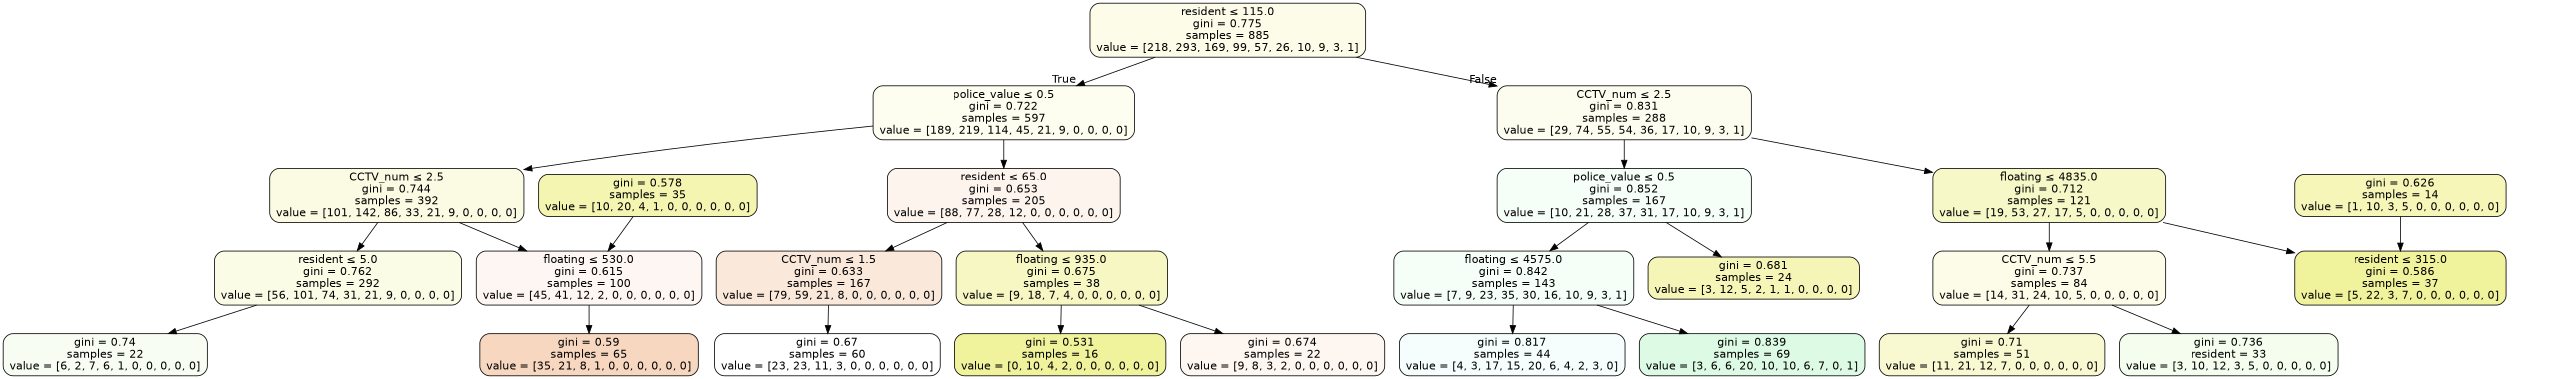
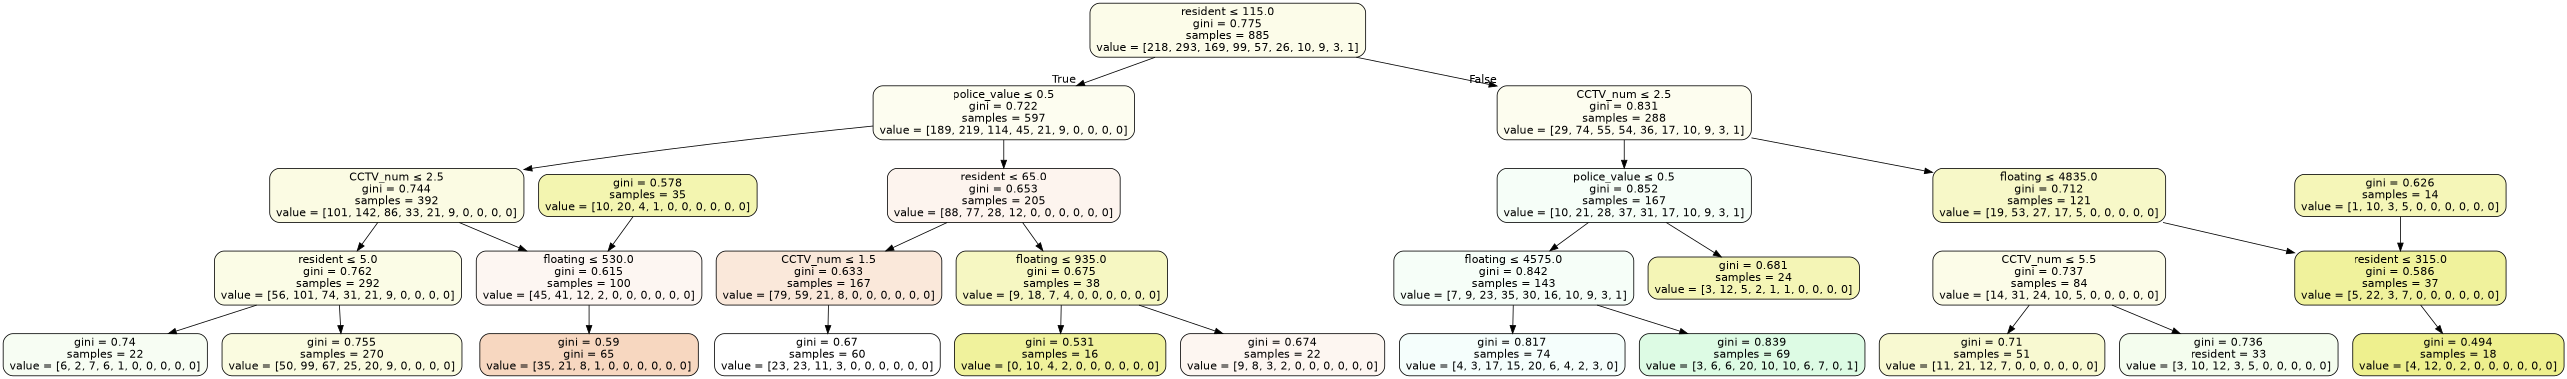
edge "floating ≤ 4835.0" -> "CCTV_num ≤ 5.5": removed
node "gini = 0.59": text "samples = 65" -> "gini = 65"
node "gini = 0.817": text "samples = 44" -> "samples = 74"
node "gini = 0.755": added
node "gini = 0.494": added
